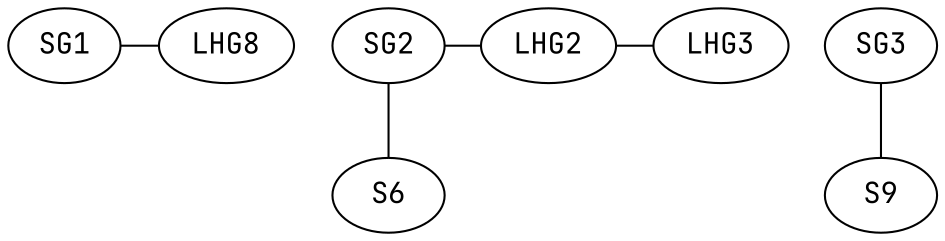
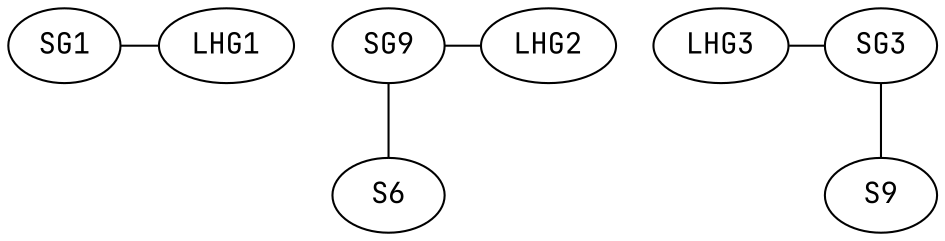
node "LHG8": label "LHG8" -> "LHG1"
node "SG2": label "SG2" -> "SG9"
edge "LHG2" -- "LHG3": now "SG3" -- "LHG3"
